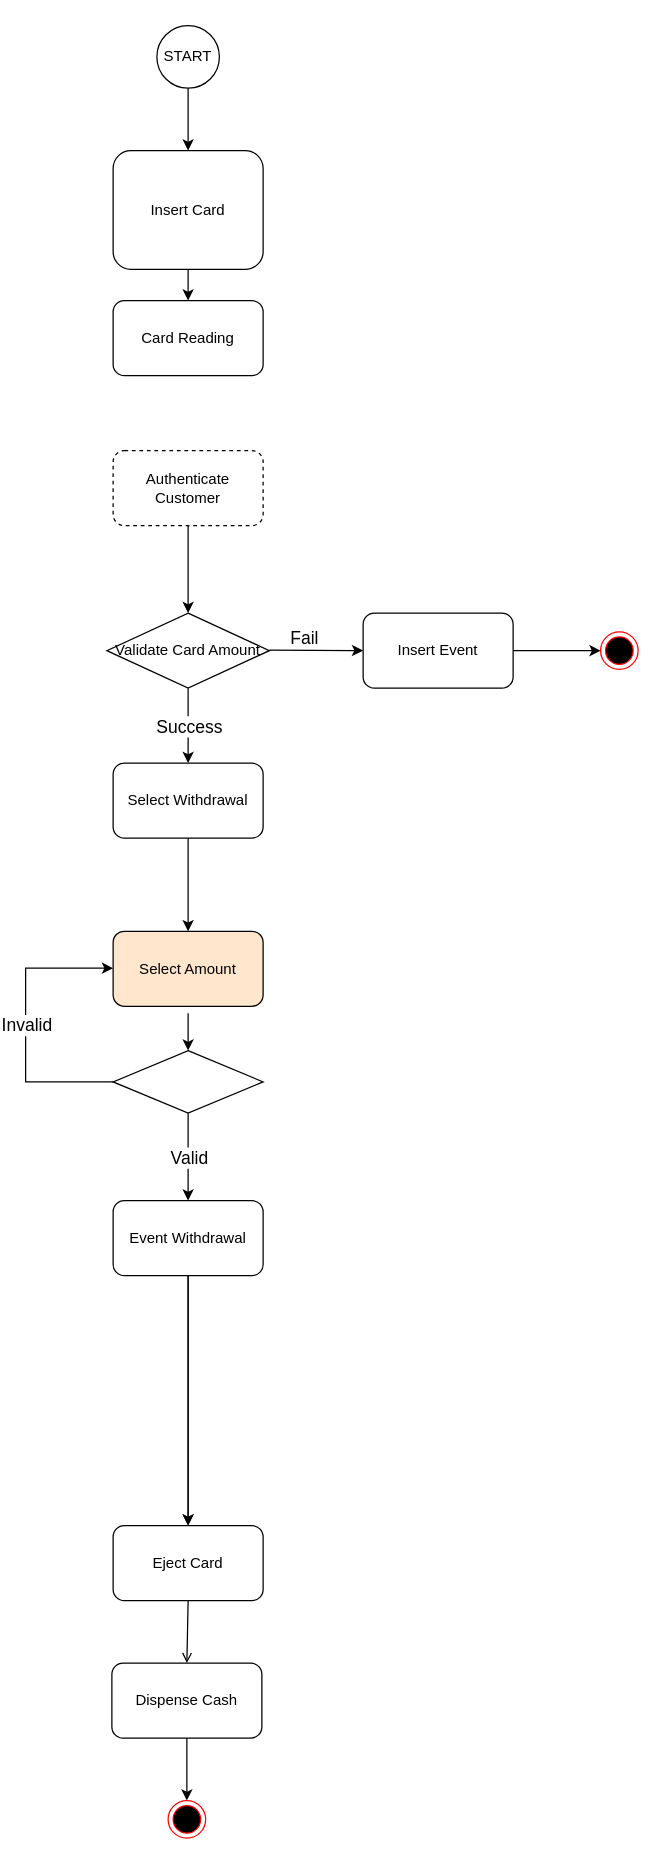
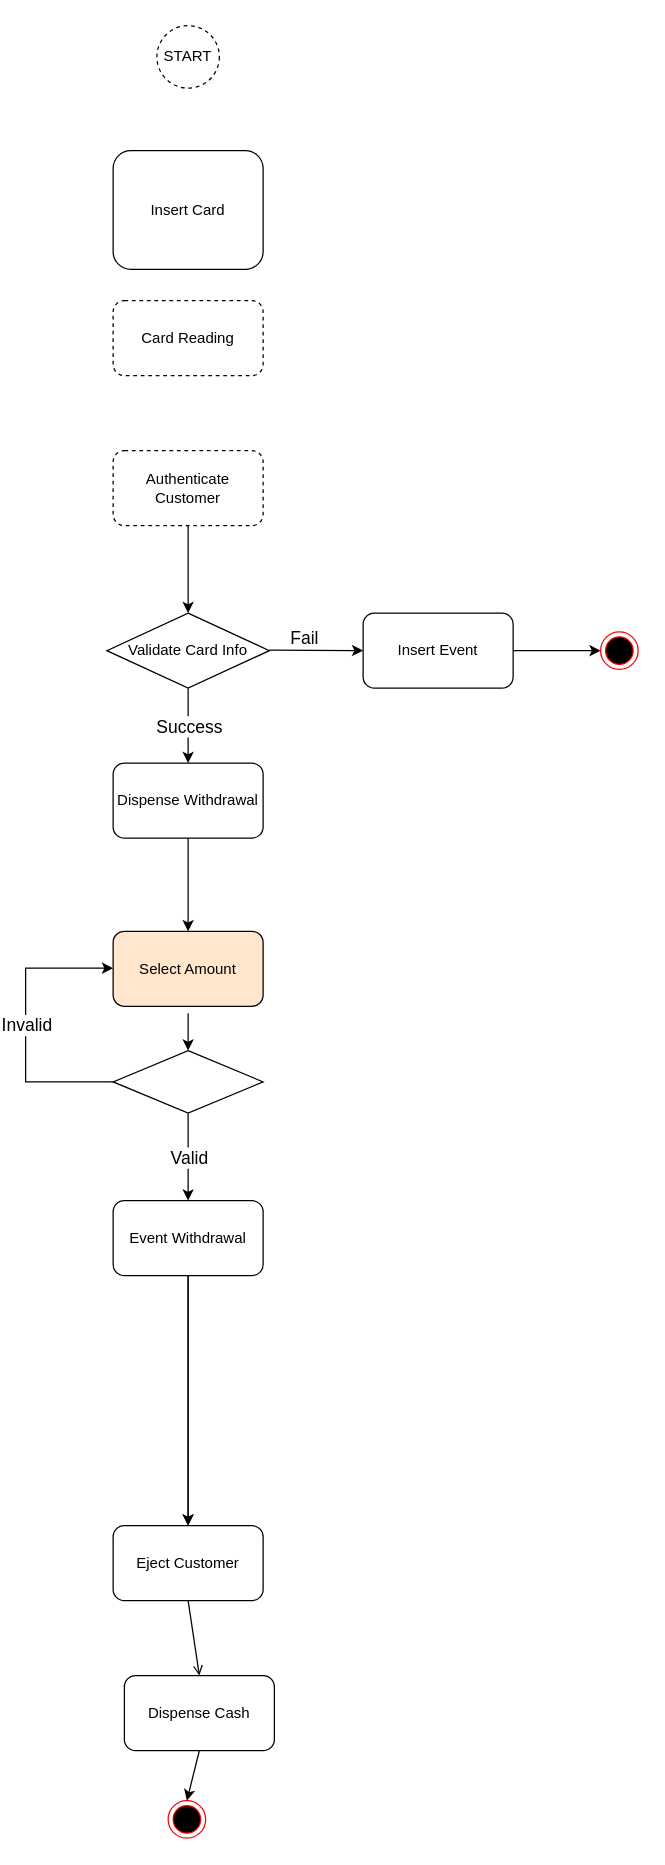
node "START": style solid -> dashed
edge "START" -> "Insert Card": removed
edge "Insert Card" -> "Card Reading": removed
node "Card Reading": style solid -> dashed
node "Validate Card Amount": label "Validate Card Amount" -> "Validate Card Info"
node "Select Withdrawal": label "Select Withdrawal" -> "Dispense Withdrawal"
node "Eject Card": label "Eject Card" -> "Eject Customer"
node "Dispense Cash": moved (187, 1701) -> (199, 1713)
